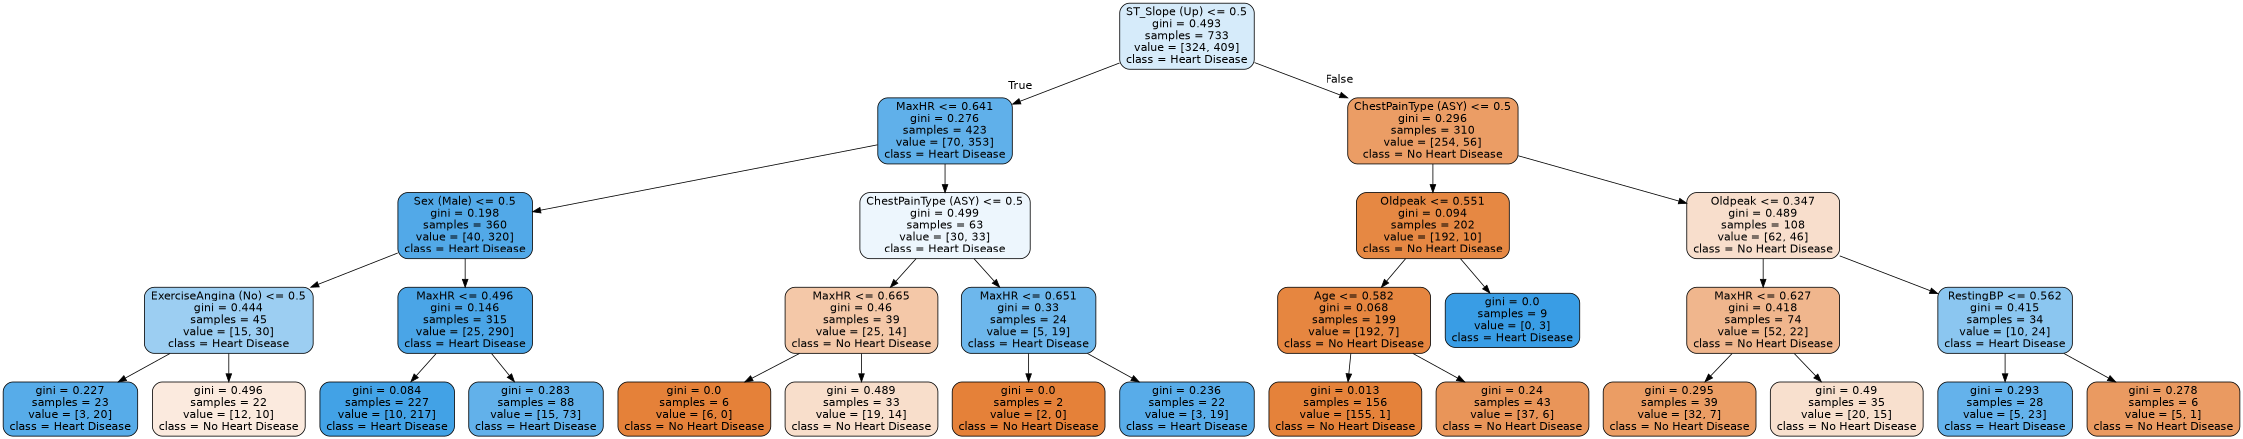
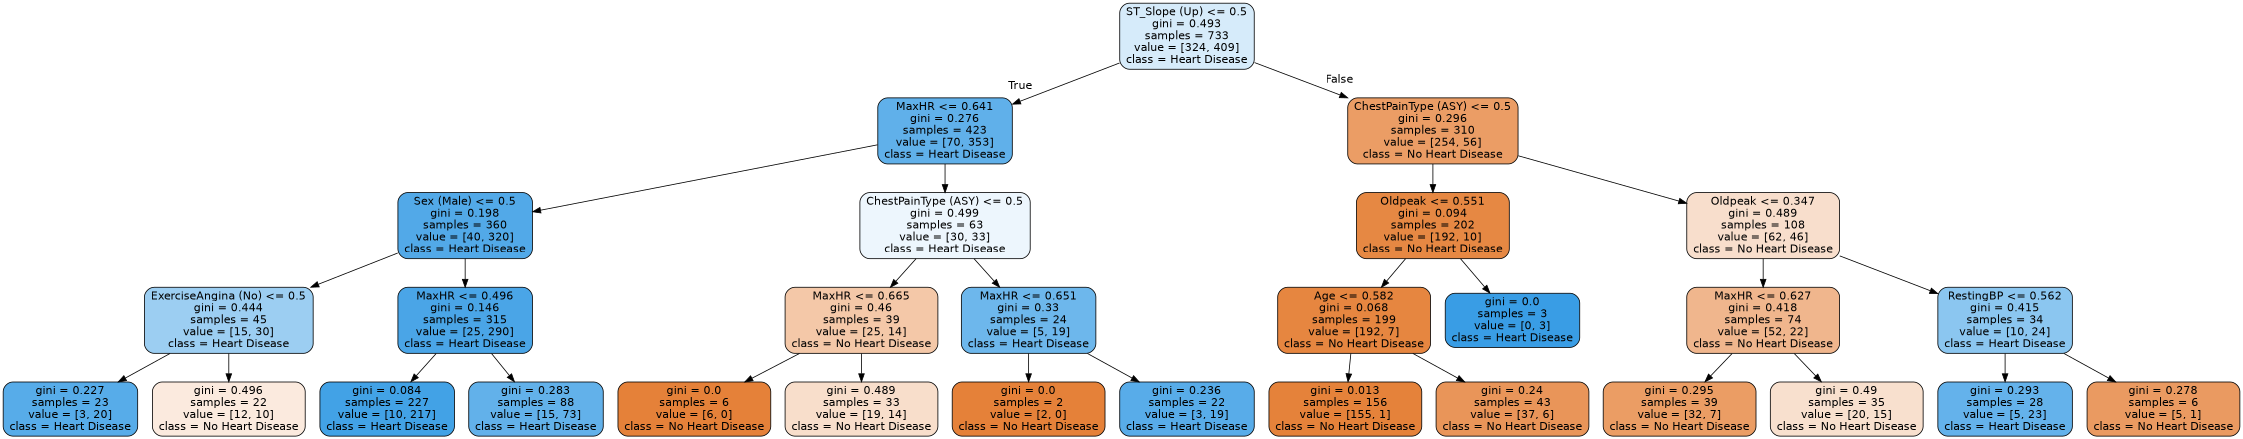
node "gini = 0.0 samples = 9 value = [0, 3] class = Heart Disease": label "gini = 0.0 samples = 9 value = [0, 3] class = Heart Disease" -> "gini = 0.0 samples = 3 value = [0, 3] class = Heart Disease"
